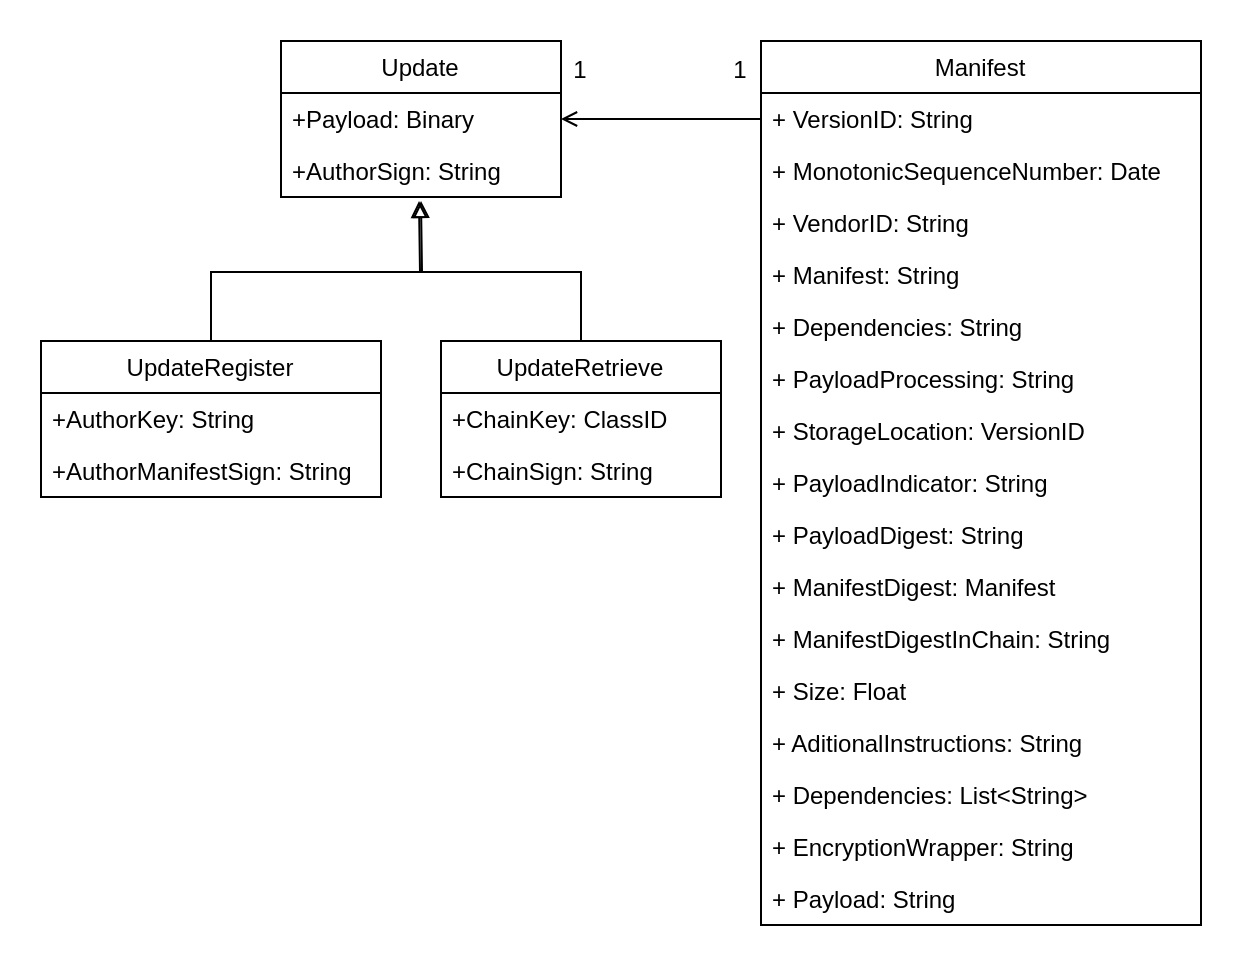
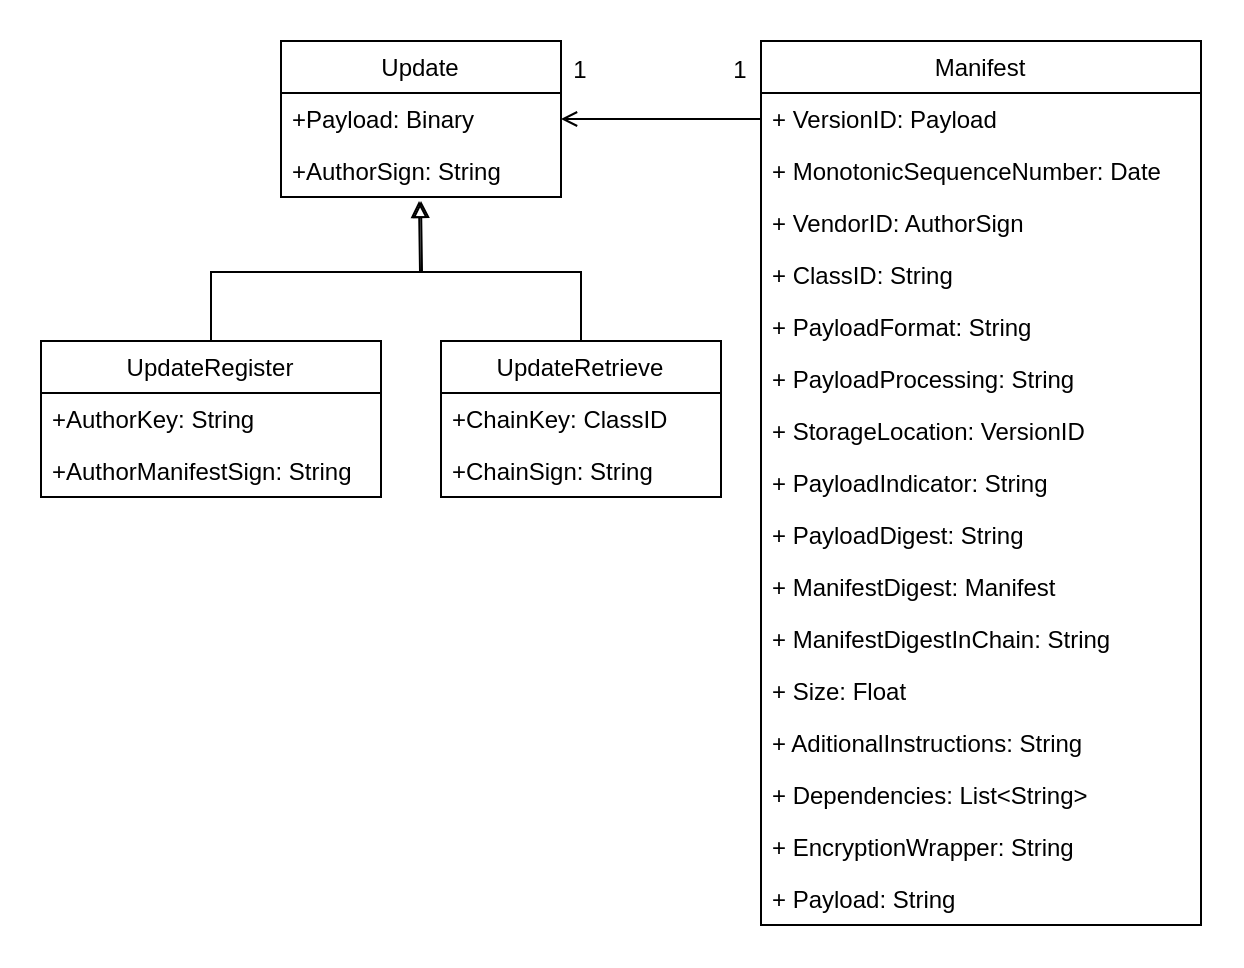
node "+ VersionID: String": label "+ VersionID: String" -> "+ VersionID: Payload"
node "+ VendorID: String": label "+ VendorID: String" -> "+ VendorID: AuthorSign"
node "+ Manifest: String": label "+ Manifest: String" -> "+ ClassID: String"
node "+ Dependencies: String": label "+ Dependencies: String" -> "+ PayloadFormat: String"
